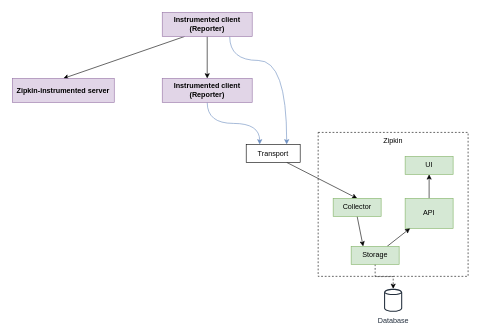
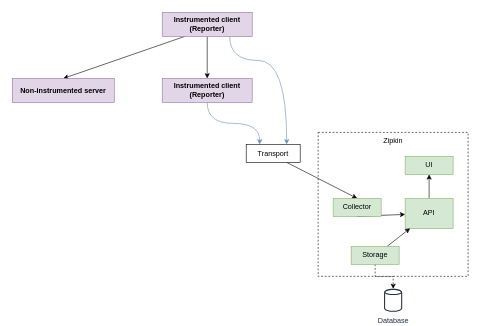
node "Zipkin-instrumented server": label "Zipkin-instrumented server" -> "Non-instrumented server"
edge "Collector" -> "Storage": now "Collector" -> "API"
